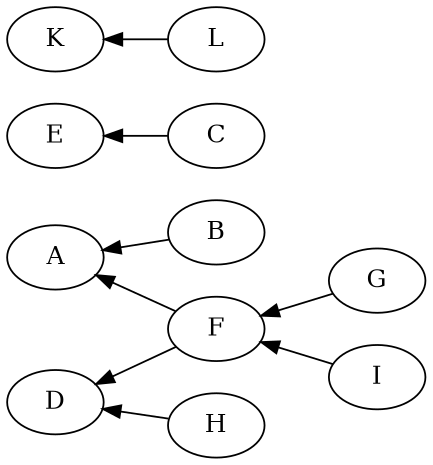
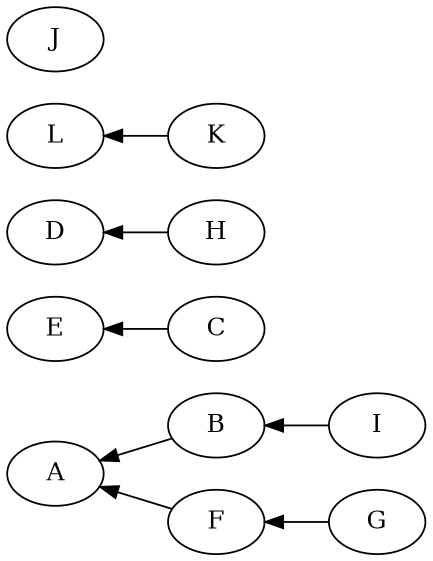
node "J": added
edge "L" -> "K": reversed
edge "I" -> "F": now "I" -> "B"
edge "F" -> "D": removed
